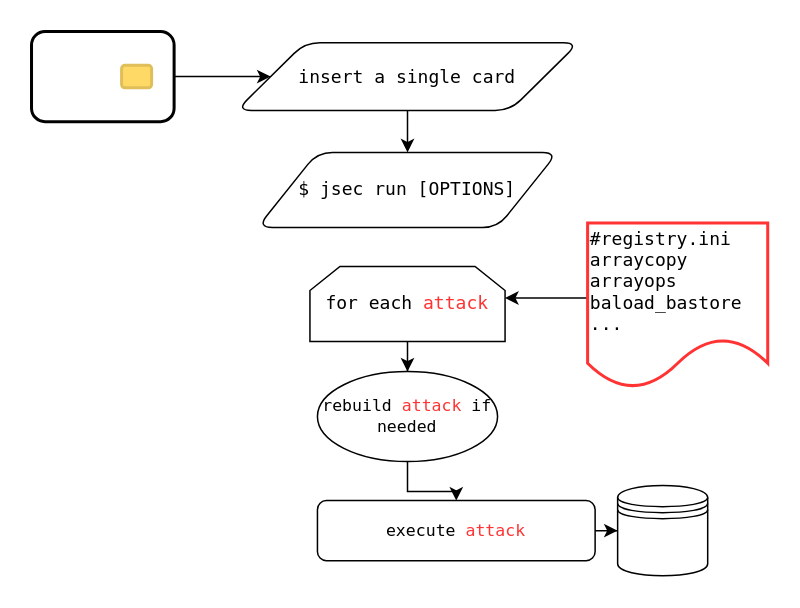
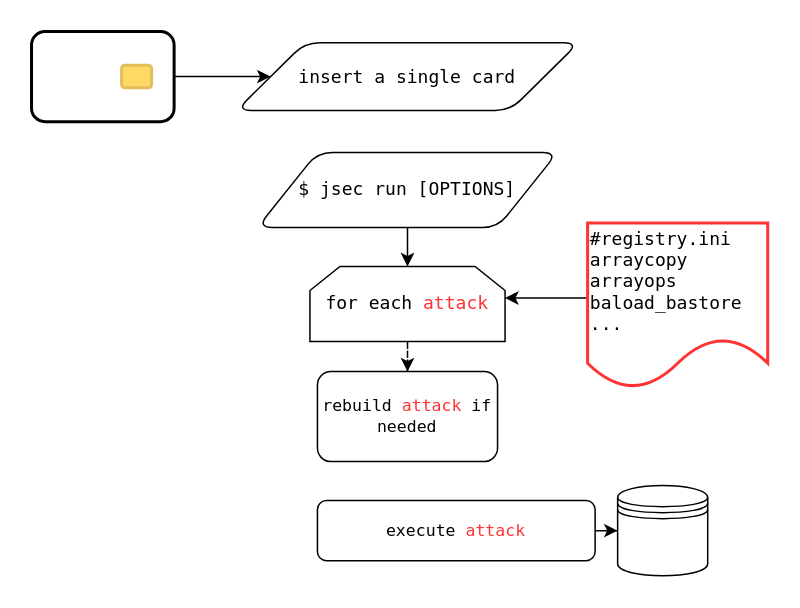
edge "insert a single card" -> "$ jsec run [OPTIONS]": removed
edge "$ jsec run [OPTIONS]" -> "for each attack": added
edge "for each attack" -> "rebuild attack if needed": style solid -> dashed
node "rebuild attack if needed": shape ellipse -> rounded rectangle
edge "rebuild attack if needed" -> "execute attack": removed
